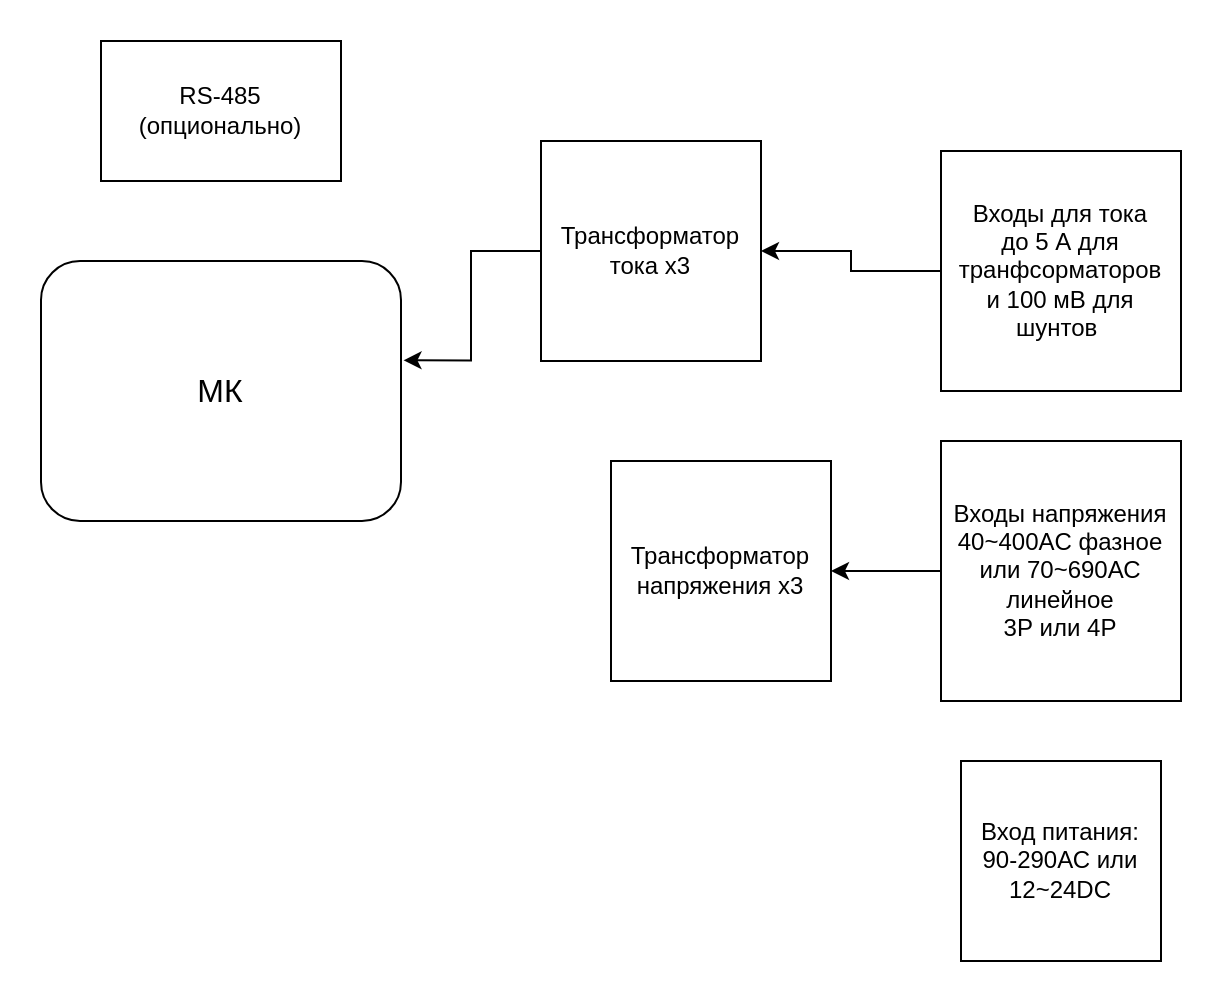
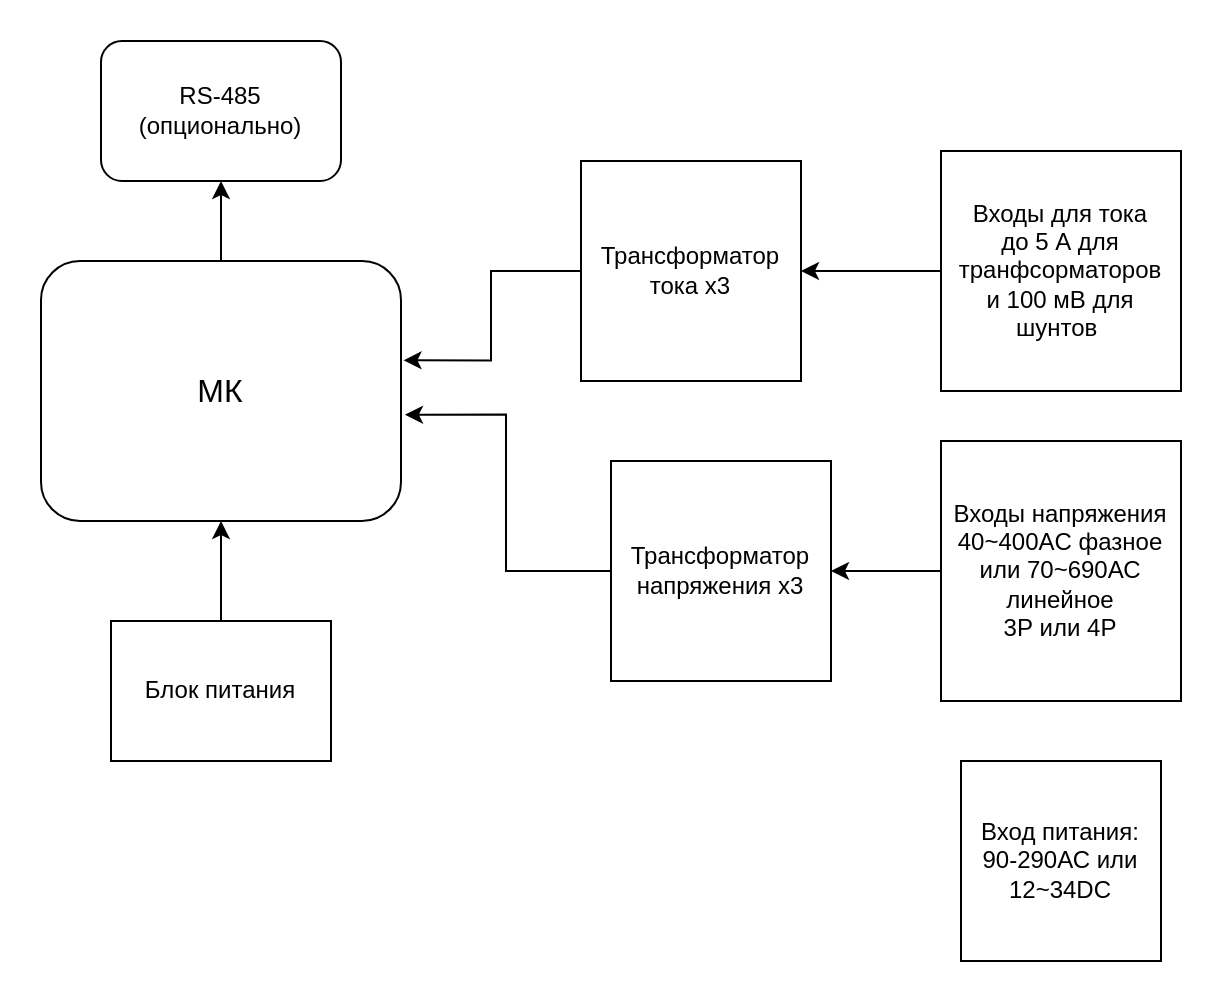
node "RS-485 (опционально)": shape rectangle -> rounded rectangle
edge "МК" -> "RS-485 (опционально)": added
node "Трансформатор тока х3": moved (651, 251) -> (691, 271)
edge "Трансформатор напряжения х3" -> "МК": added
edge "Блок питания" -> "МК": added
node "Блок питания": added
node "Вход питания: 90-290АС или 12~24DC": label "Вход питания: 90-290АС или 12~24DC" -> "Вход питания: 90-290АС или 12~34DC"
